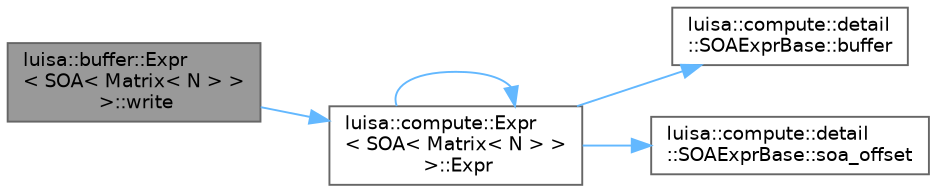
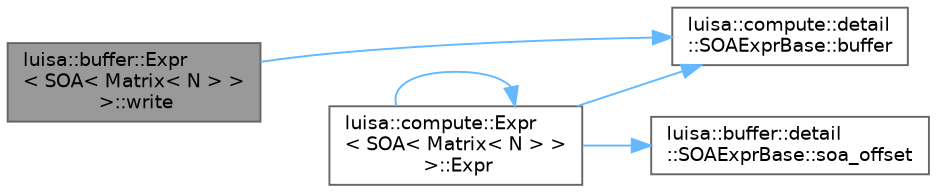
edge "luisa::buffer::Expr < SOA< Matrix< N > > >::write" -> "luisa::compute::Expr < SOA< Matrix< N > > >::Expr": now "luisa::buffer::Expr < SOA< Matrix< N > > >::write" -> "luisa::compute::detail ::SOAExprBase::buffer"
node "luisa::compute::detail ::SOAExprBase::soa_offset": label "luisa::compute::detail ::SOAExprBase::soa_offset" -> "luisa::buffer::detail ::SOAExprBase::soa_offset"
